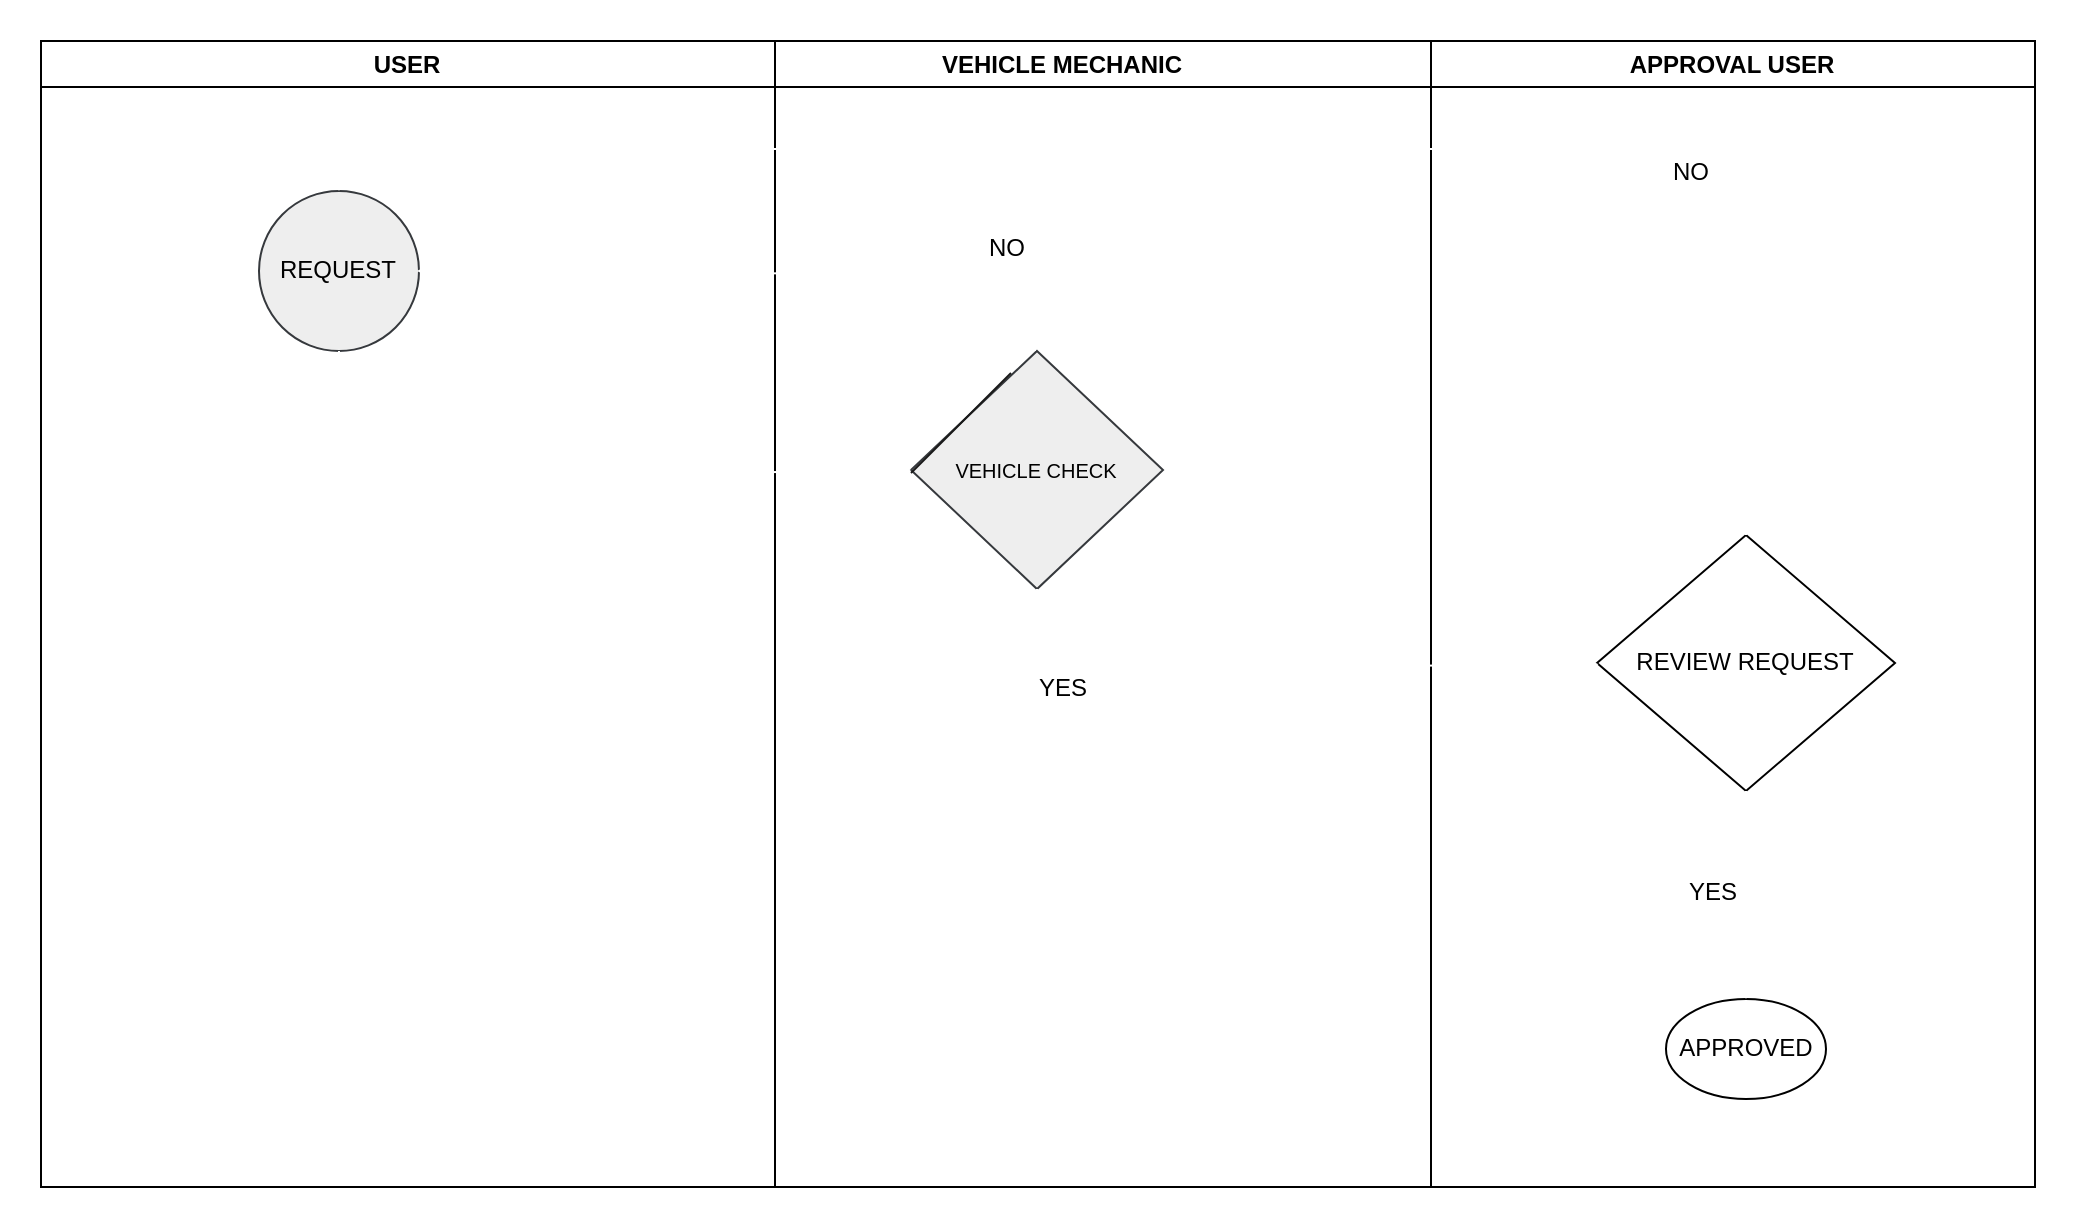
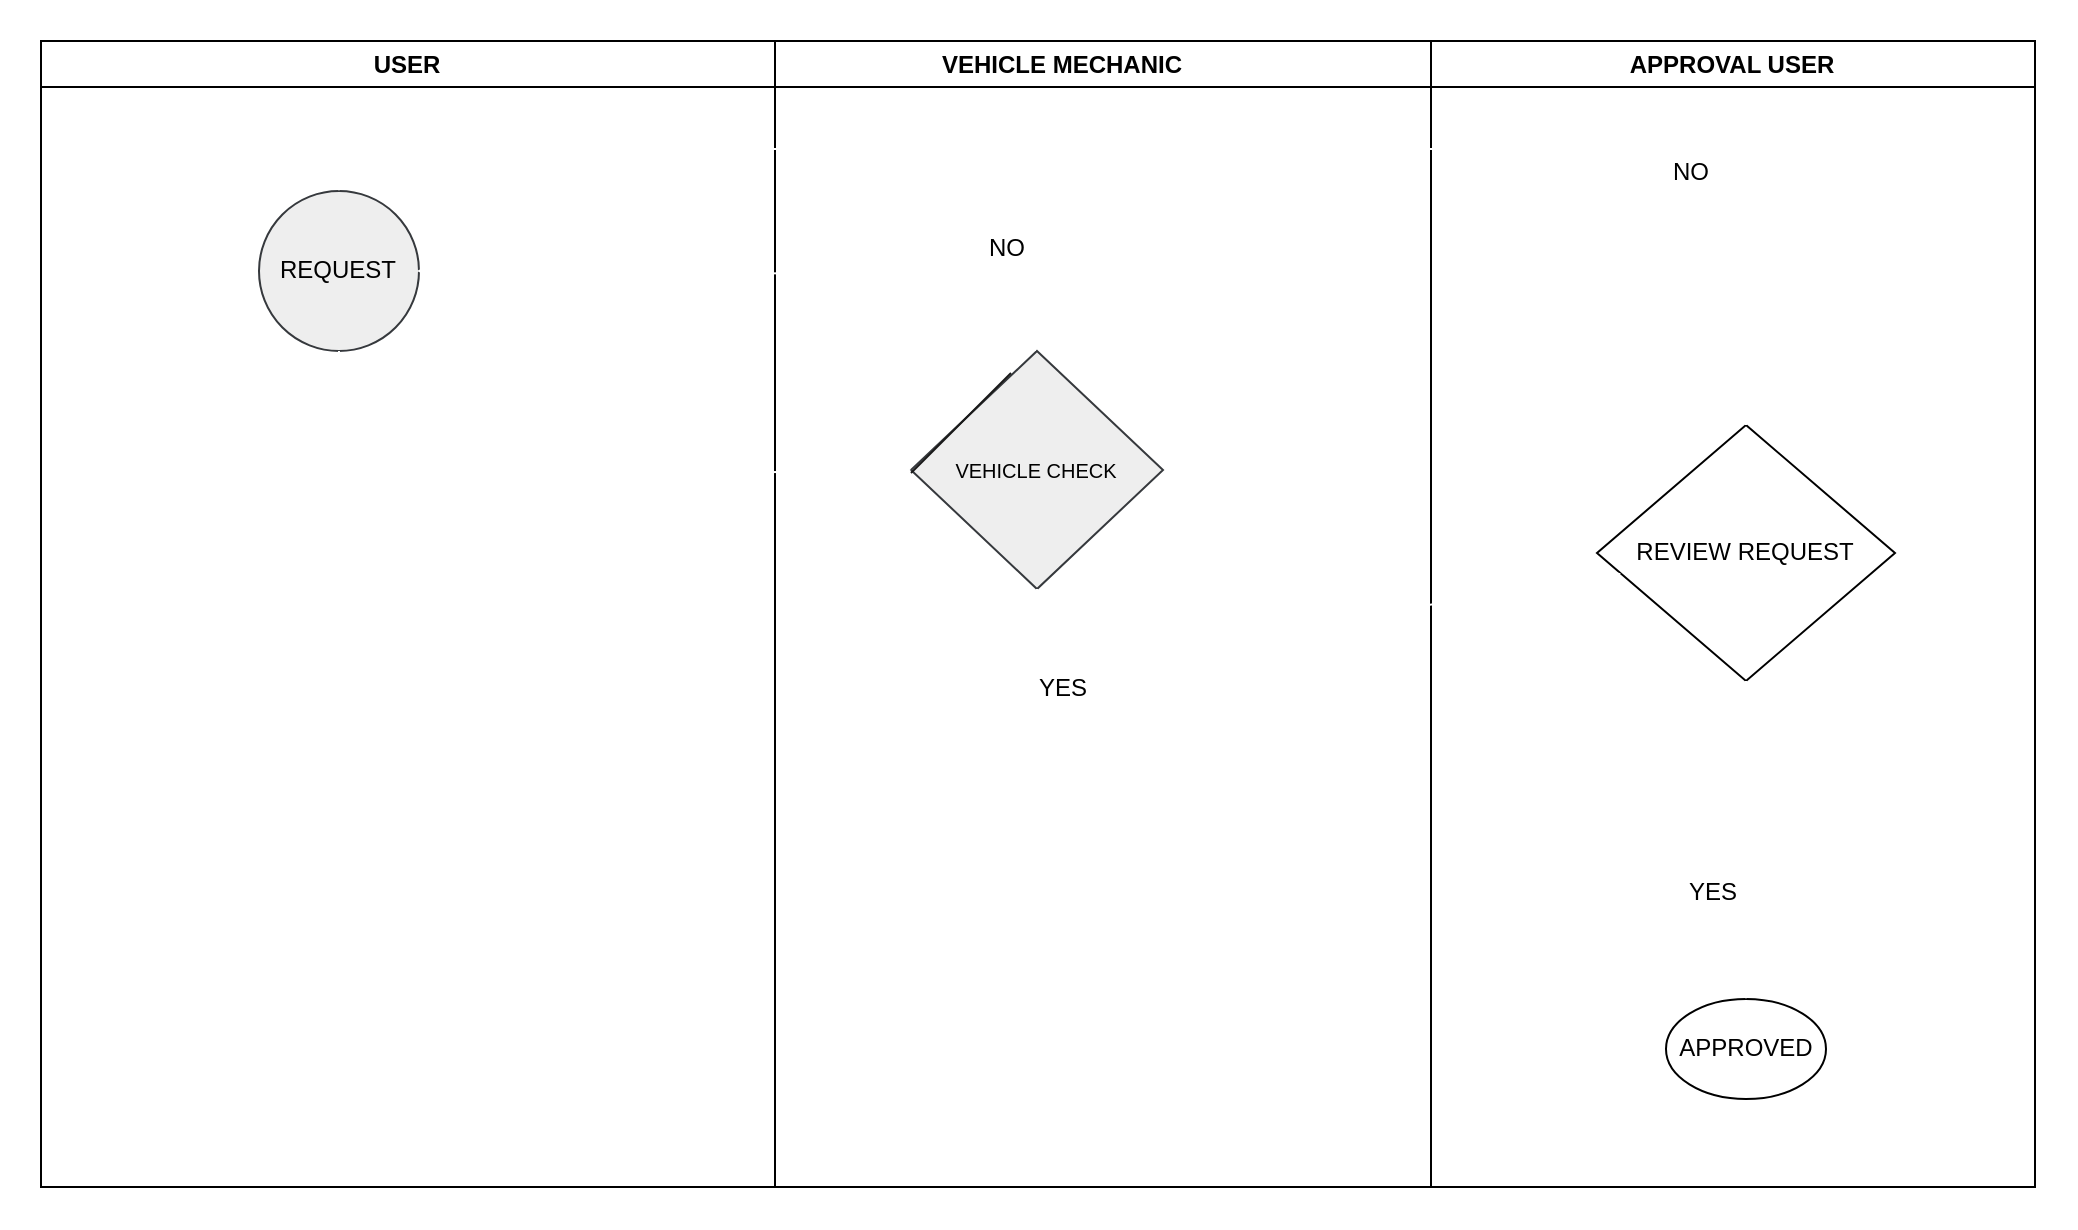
node "REVIEW REQUEST": moved (1746, 663) -> (1746, 553)
